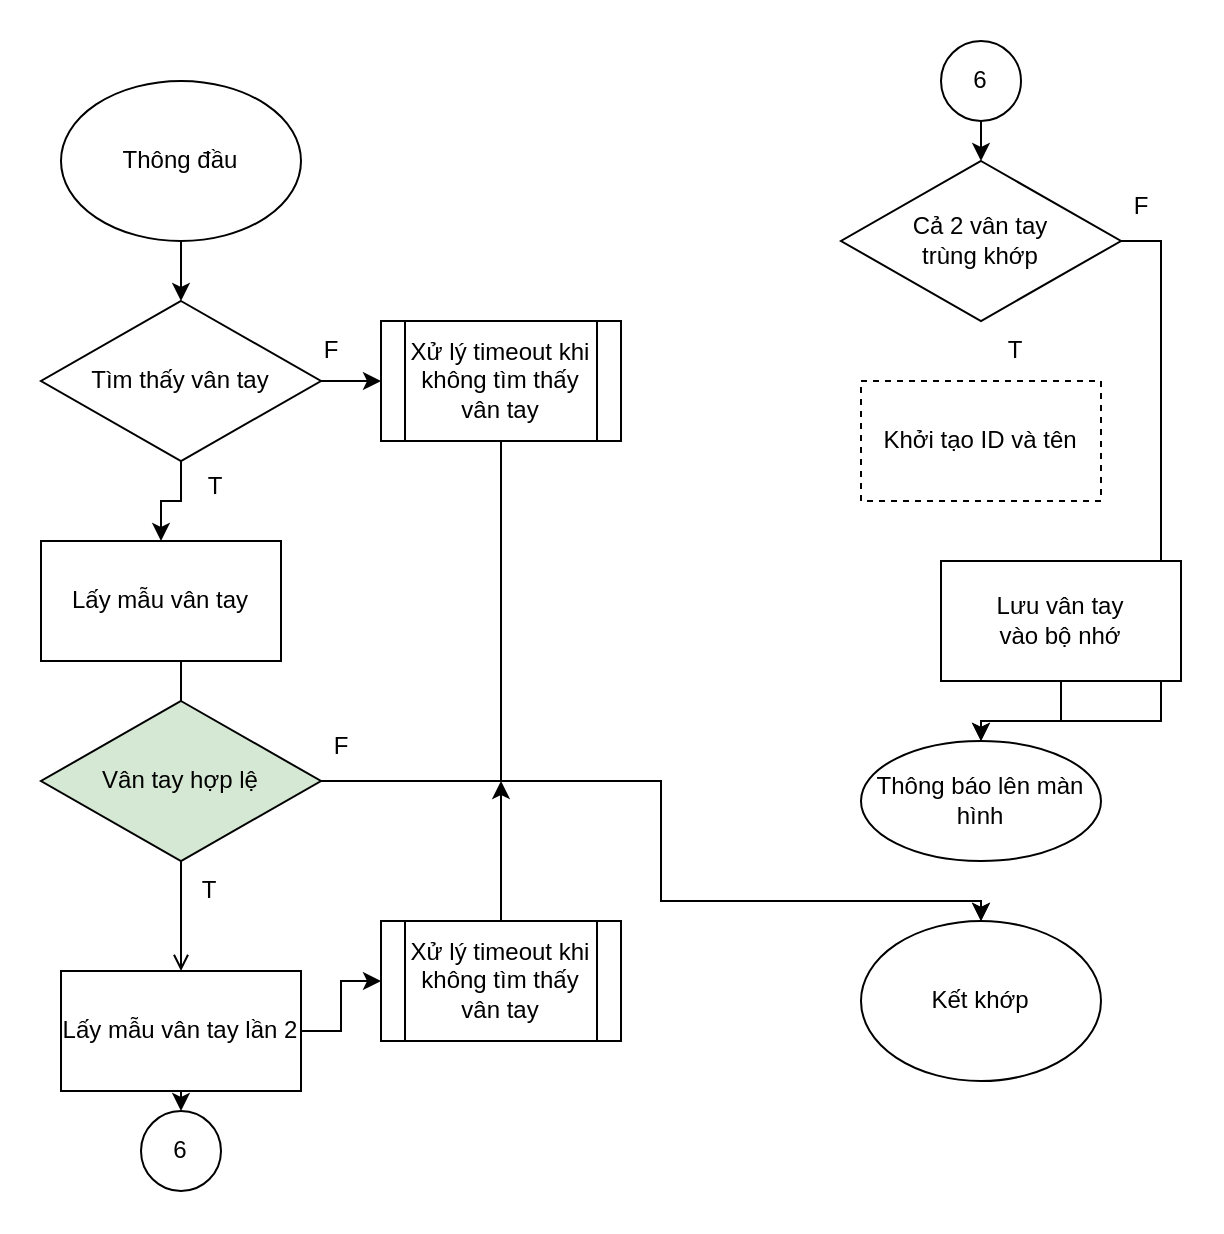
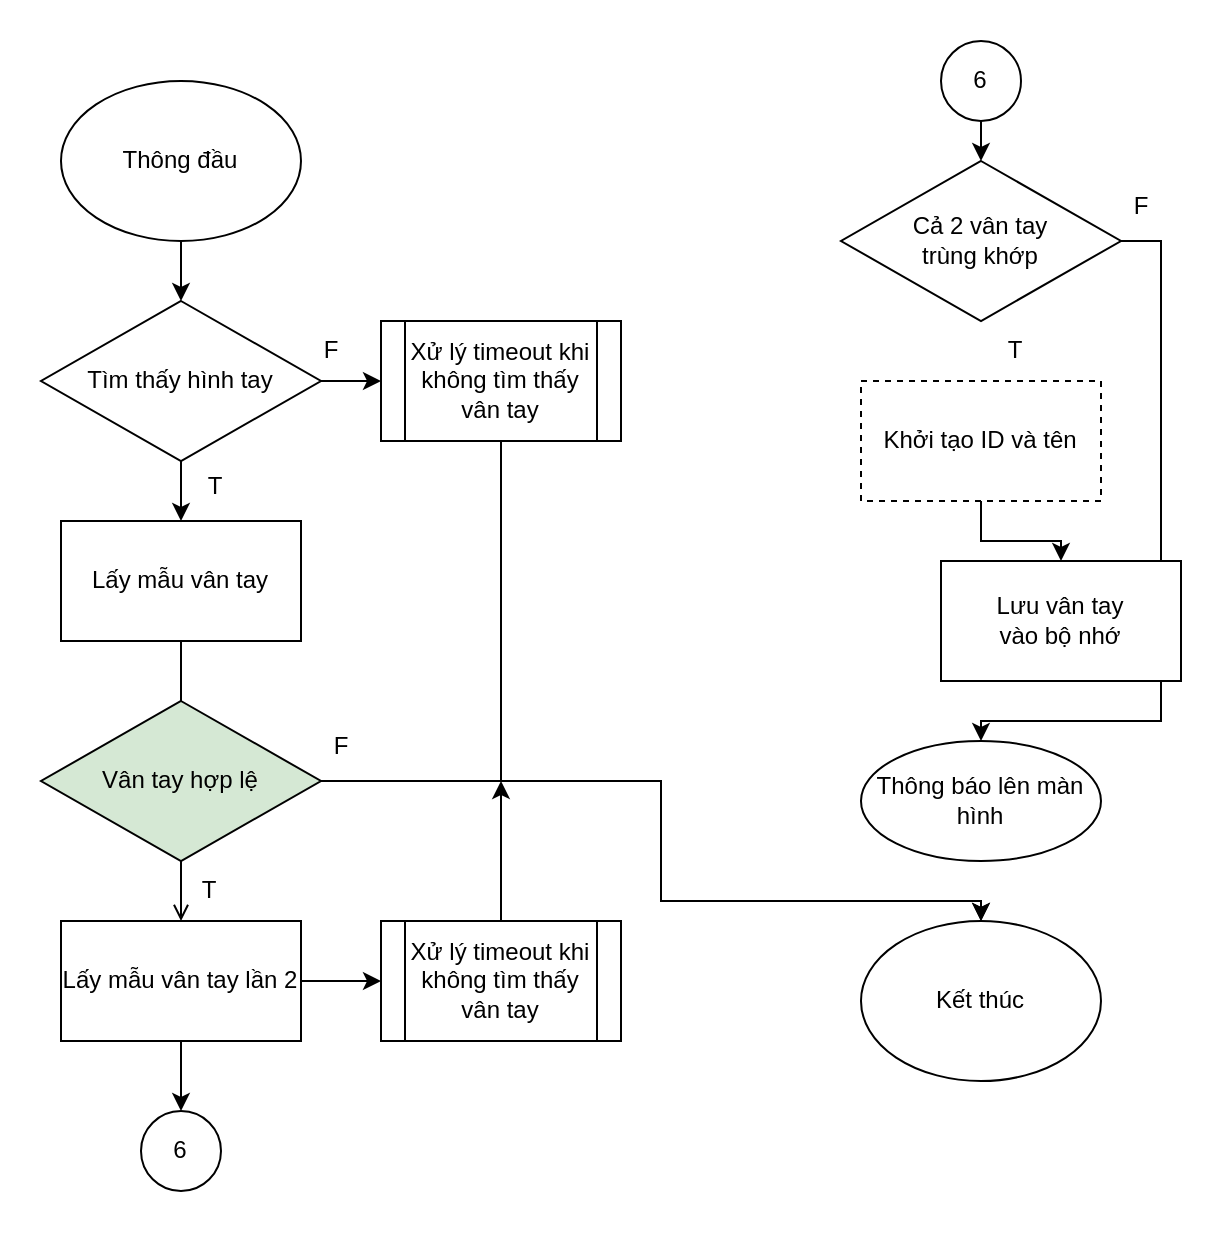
node "Tìm thấy vân tay": label "Tìm thấy vân tay" -> "Tìm thấy hình tay"
edge "Khởi tạo ID và tên" -> "Lưu vân tay vào bộ nhớ": added
node "Lấy mẫu vân tay": moved (161, 601) -> (181, 581)
edge "Lưu vân tay vào bộ nhớ" -> "Thông báo lên màn hình": removed
node "Kết khớp": label "Kết khớp" -> "Kết thúc"
node "Lấy mẫu vân tay lần 2": moved (181, 1031) -> (181, 981)
